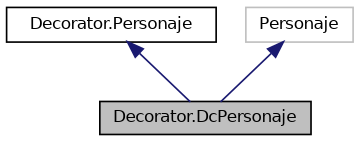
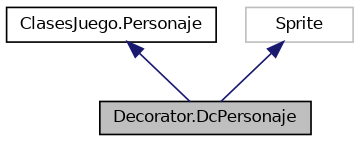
node "Decorator.Personaje": label "Decorator.Personaje" -> "ClasesJuego.Personaje"
node "Personaje": label "Personaje" -> "Sprite"
